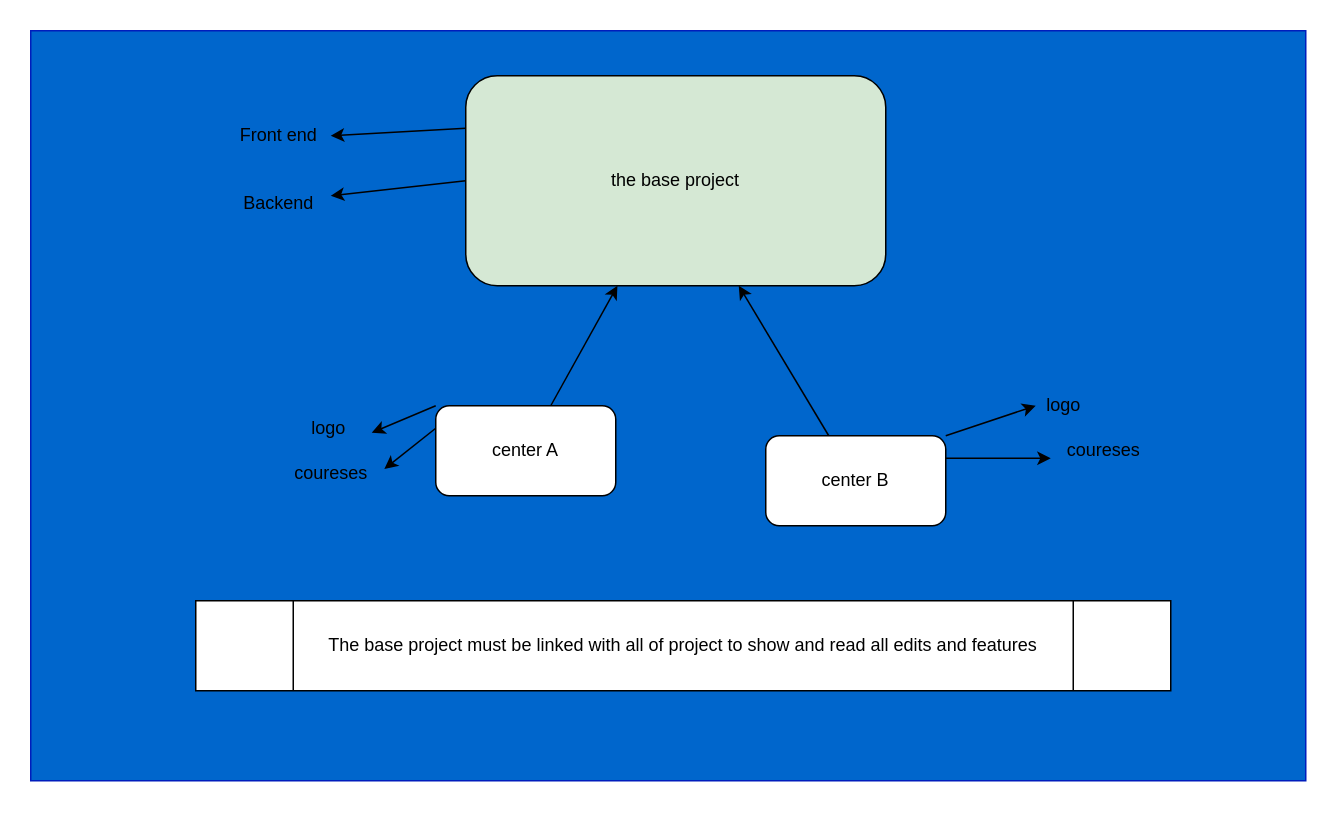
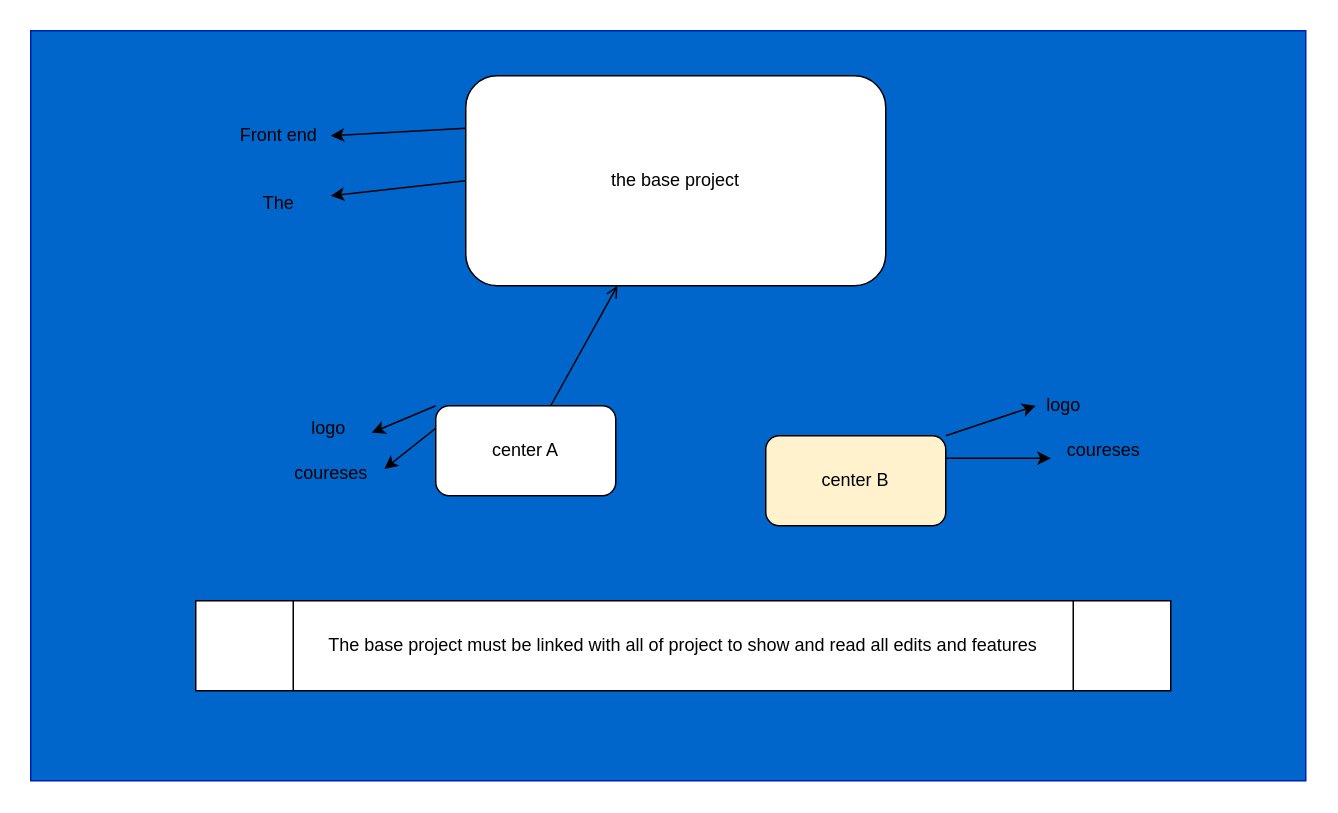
node "the base project": fillcolor #d5e8d4 -> #ffffff
node "Backend": label "Backend" -> "The"
edge "center A" -> "the base project": arrowhead classic -> open
edge "center B" -> "the base project": removed
node "center B": fillcolor #ffffff -> #fff2cc
